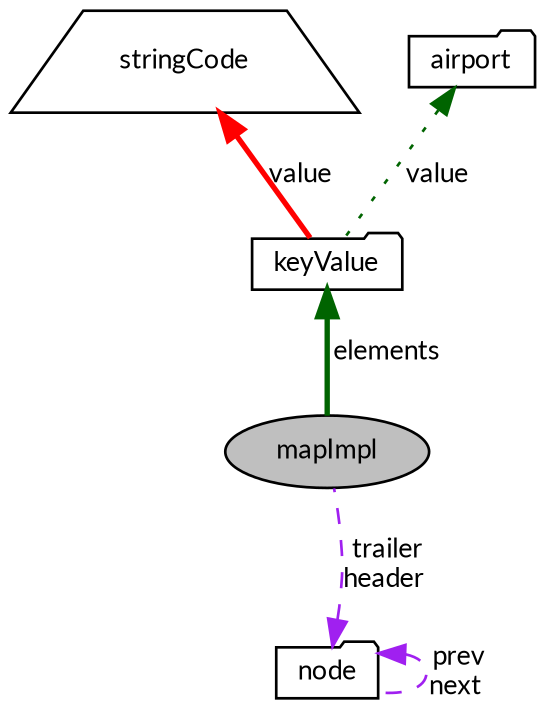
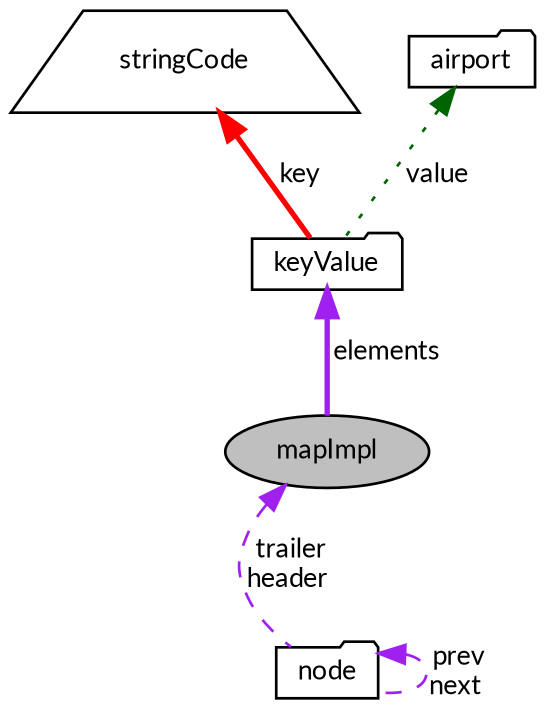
edge "keyValue" -> "stringCode": label " value" -> " key"
edge "mapImpl" -> "keyValue": color darkgreen -> purple
edge "mapImpl" -> "node": reversed
